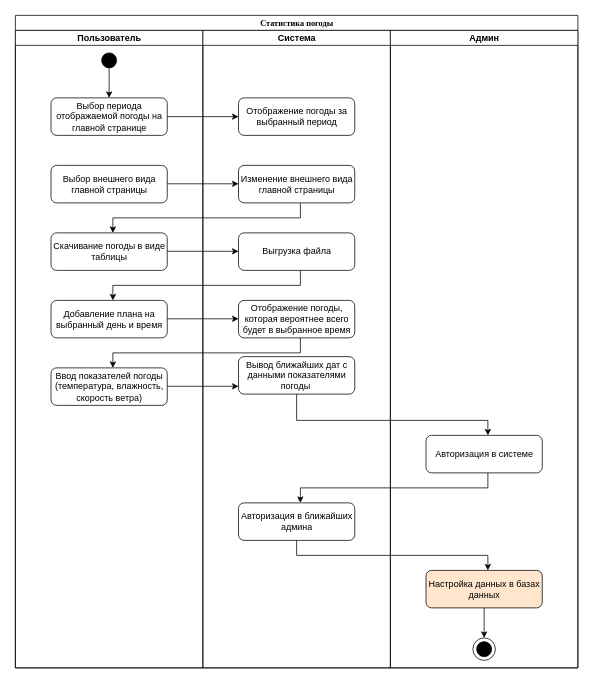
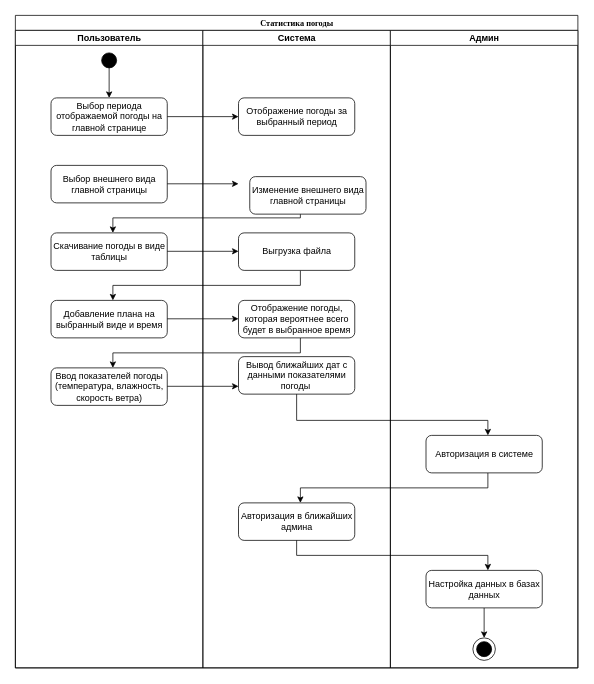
node "Изменение внешнего вида главной страницы": moved (297, 184) -> (308, 195)
node "Добавление плана на выбранный день и время": label "Добавление плана на выбранный день и время" -> "Добавление плана на выбранный виде и время"
node "Настройка данных в базах данных": fillcolor #ffe6cc -> #ffffff
